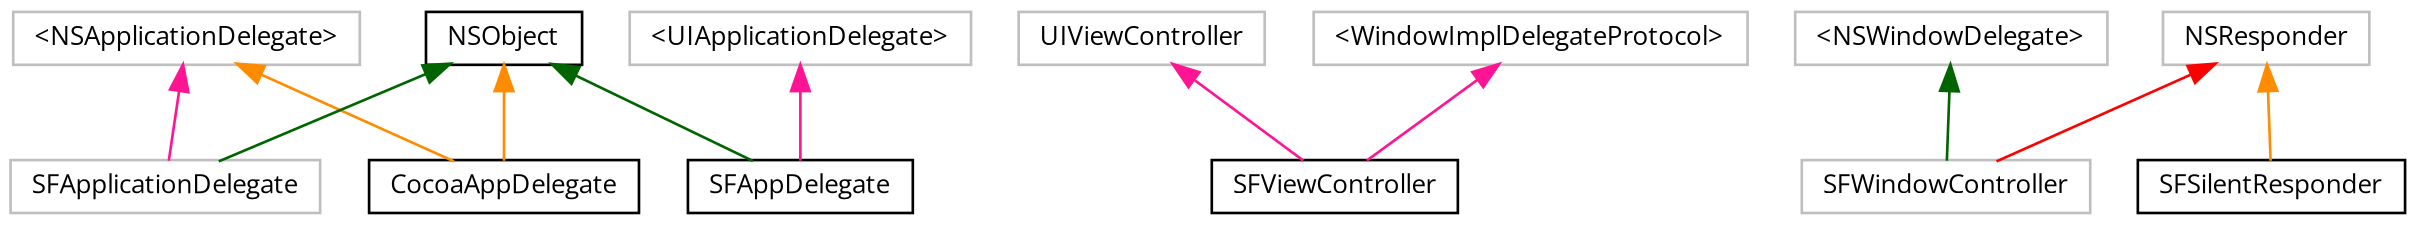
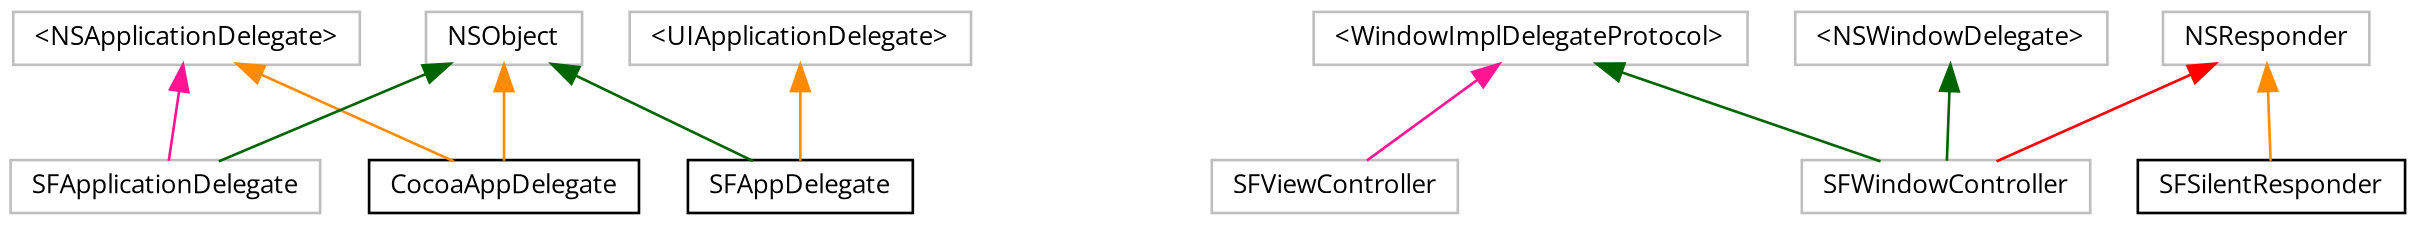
node "NSObject": color black -> grey75
node "UIViewController": removed
edge "SFWindowController" -> "<WindowImplDelegateProtocol>": added
edge "SFAppDelegate" -> "<UIApplicationDelegate>": color deeppink -> darkorange
node "SFViewController": color black -> grey75
